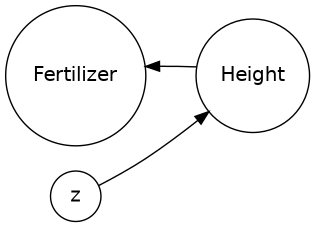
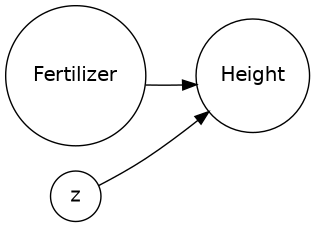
edge "Height" -> "Fertilizer": reversed
